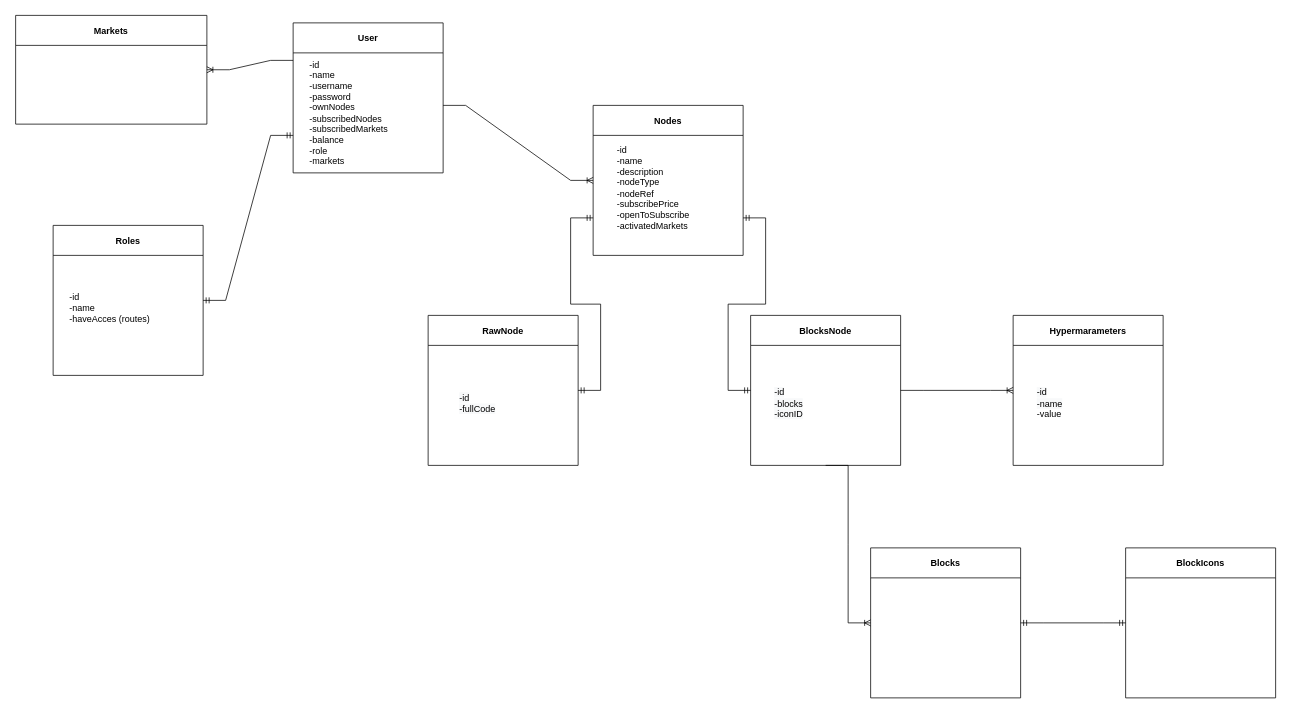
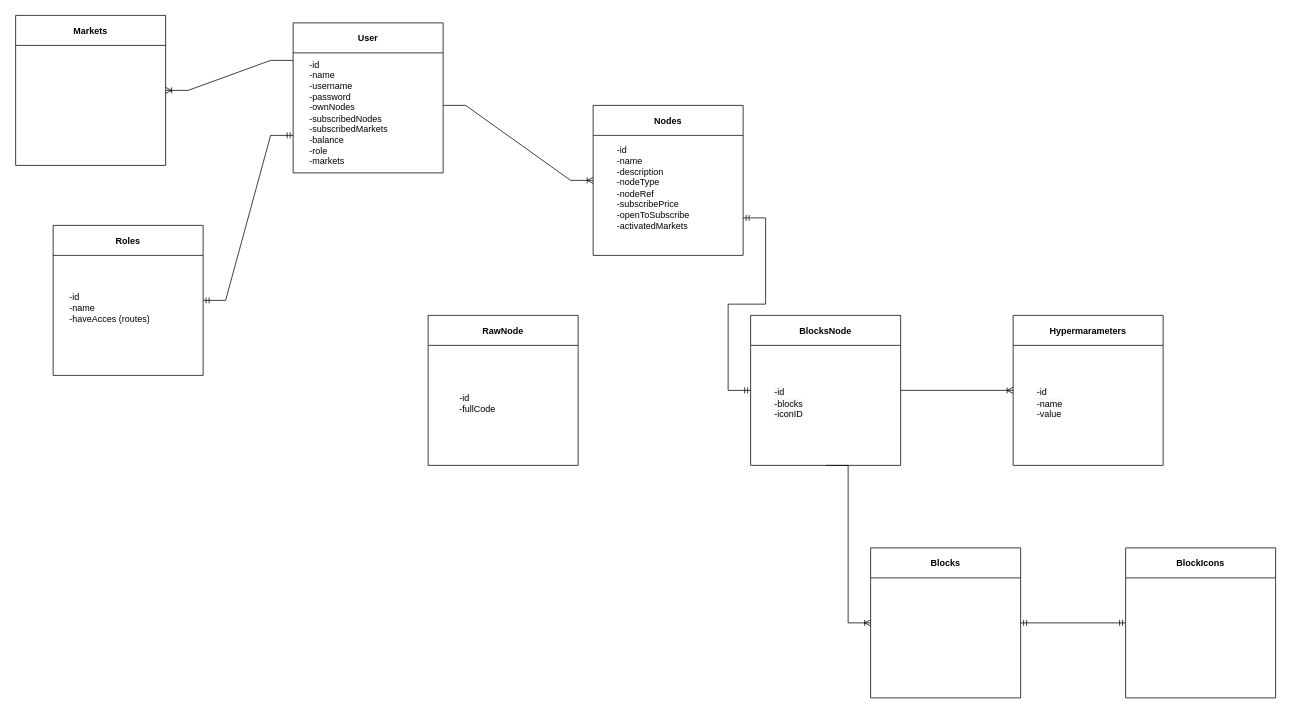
node "Markets": size 191x109 -> 150x150
edge "Nodes" -- "RawNode": removed
